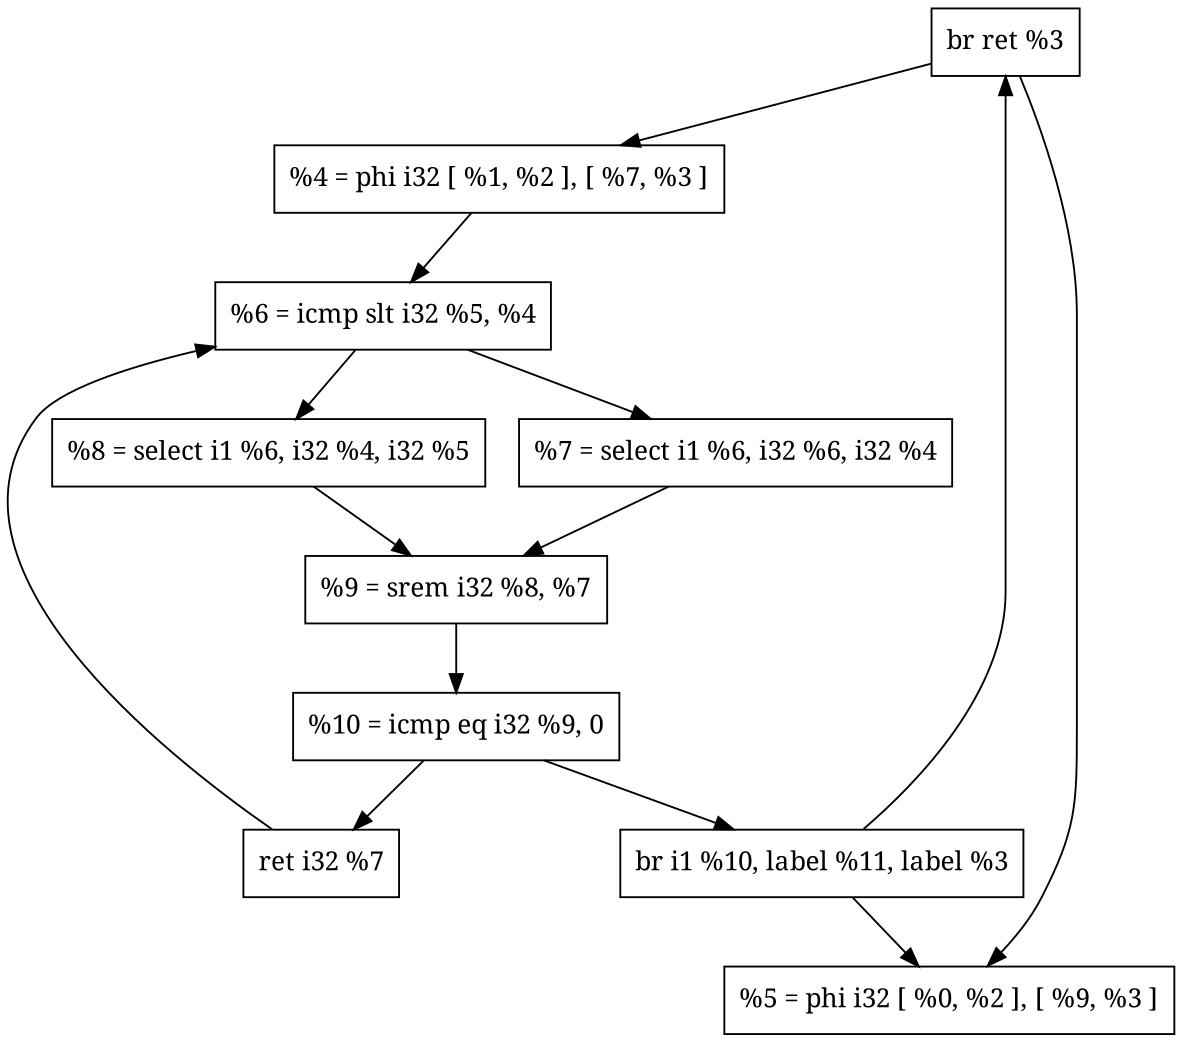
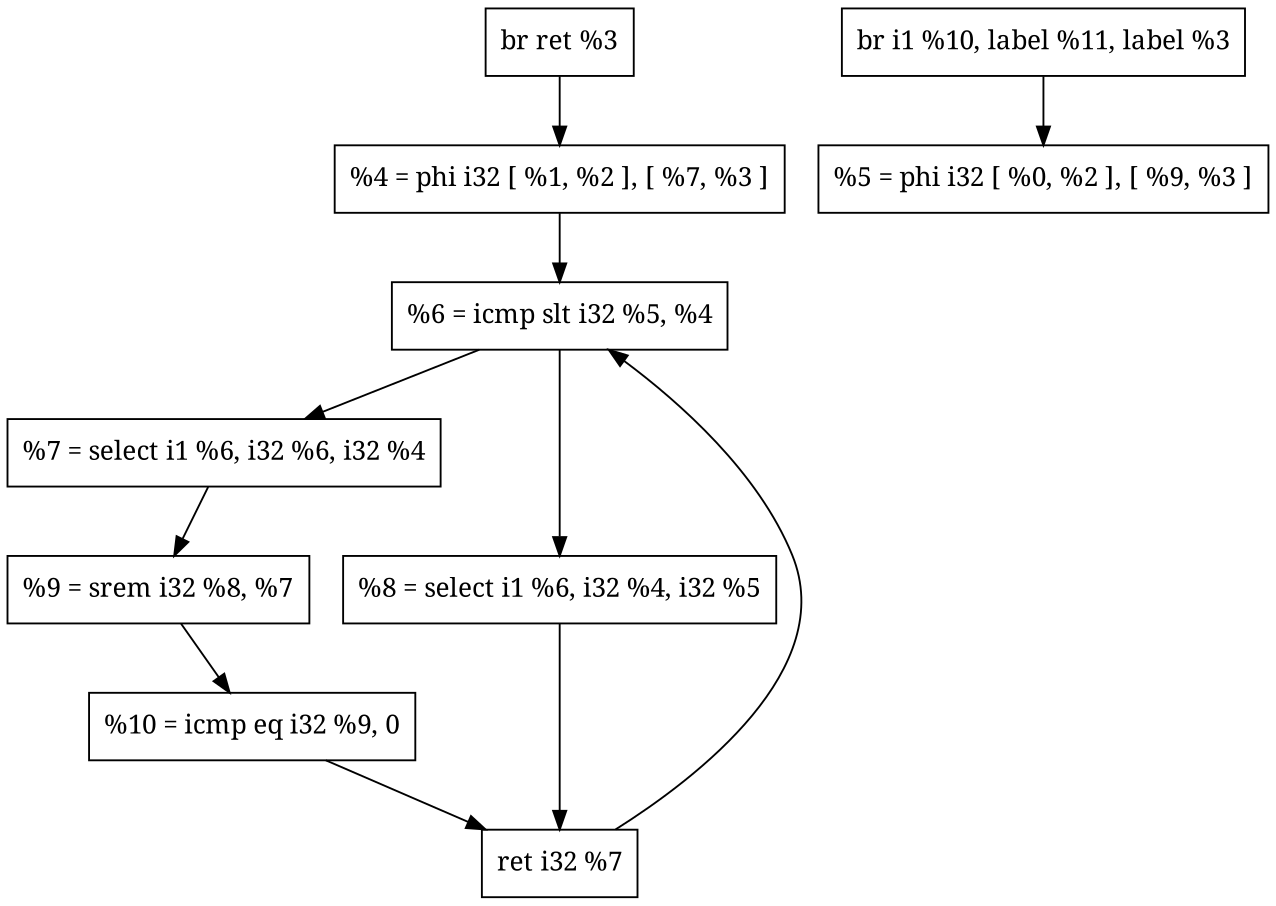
edge "br i1 %10, label %11, label %3" -> "br ret %3": removed
edge "%8 = select i1 %6, i32 %4, i32 %5" -> "%9 = srem i32 %8, %7": now "%8 = select i1 %6, i32 %4, i32 %5" -> "ret i32 %7"
edge "br ret %3" -> "%5 = phi i32 [ %0, %2 ], [ %9, %3 ]": removed
edge "%10 = icmp eq i32 %9, 0" -> "br i1 %10, label %11, label %3": removed
